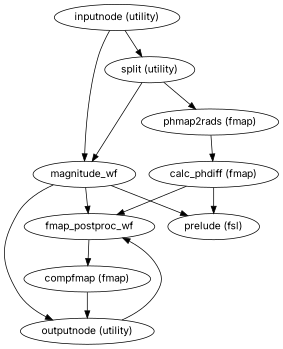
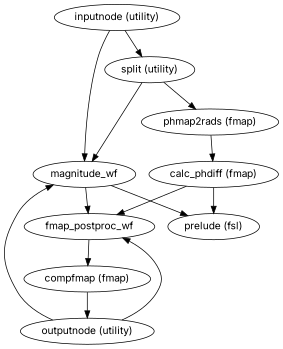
edge "magnitude_wf" -> "outputnode (utility)": reversed
